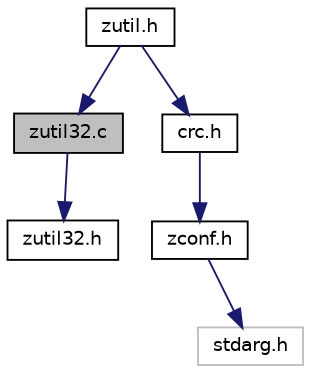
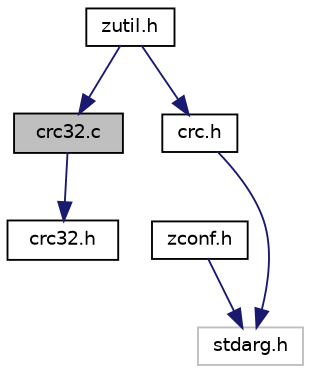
node "zutil32.c": label "zutil32.c" -> "crc32.c"
edge "crc.h" -> "zconf.h": now "crc.h" -> "stdarg.h"
node "zutil32.h": label "zutil32.h" -> "crc32.h"
